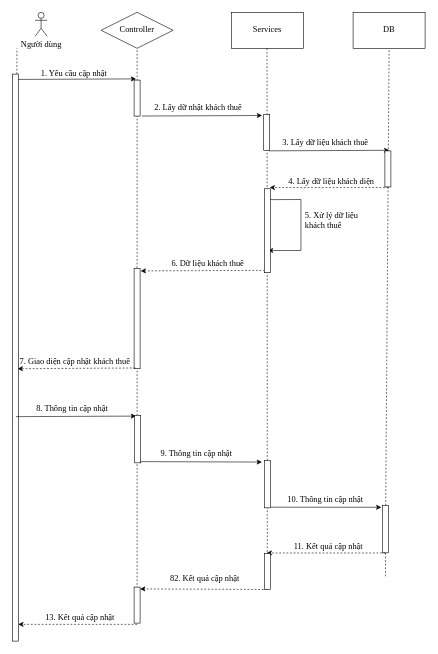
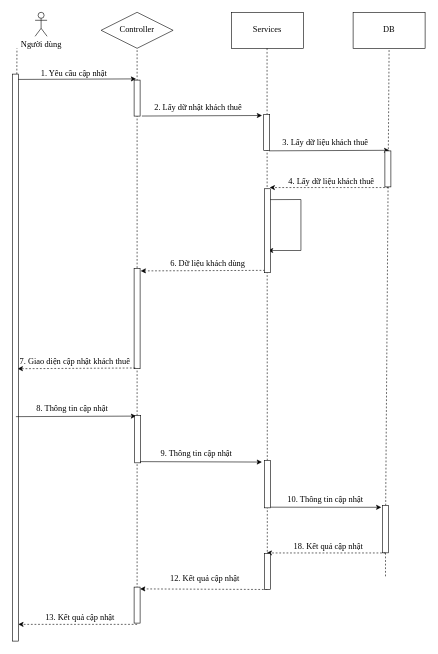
node "4. Lấy dữ liệu khách diện": label "4. Lấy dữ liệu khách diện" -> "4. Lấy dữ liệu khách thuê"
node "5. Xử lý dữ liệu khách thuê": removed
node "6. Dữ liệu khách thuê": label "6. Dữ liệu khách thuê" -> "6. Dữ liệu khách dùng"
node "11. Kết quả cập nhật": label "11. Kết quả cập nhật" -> "18. Kết quả cập nhật"
node "82. Kết quả cập nhật": label "82. Kết quả cập nhật" -> "12. Kết quả cập nhật"
